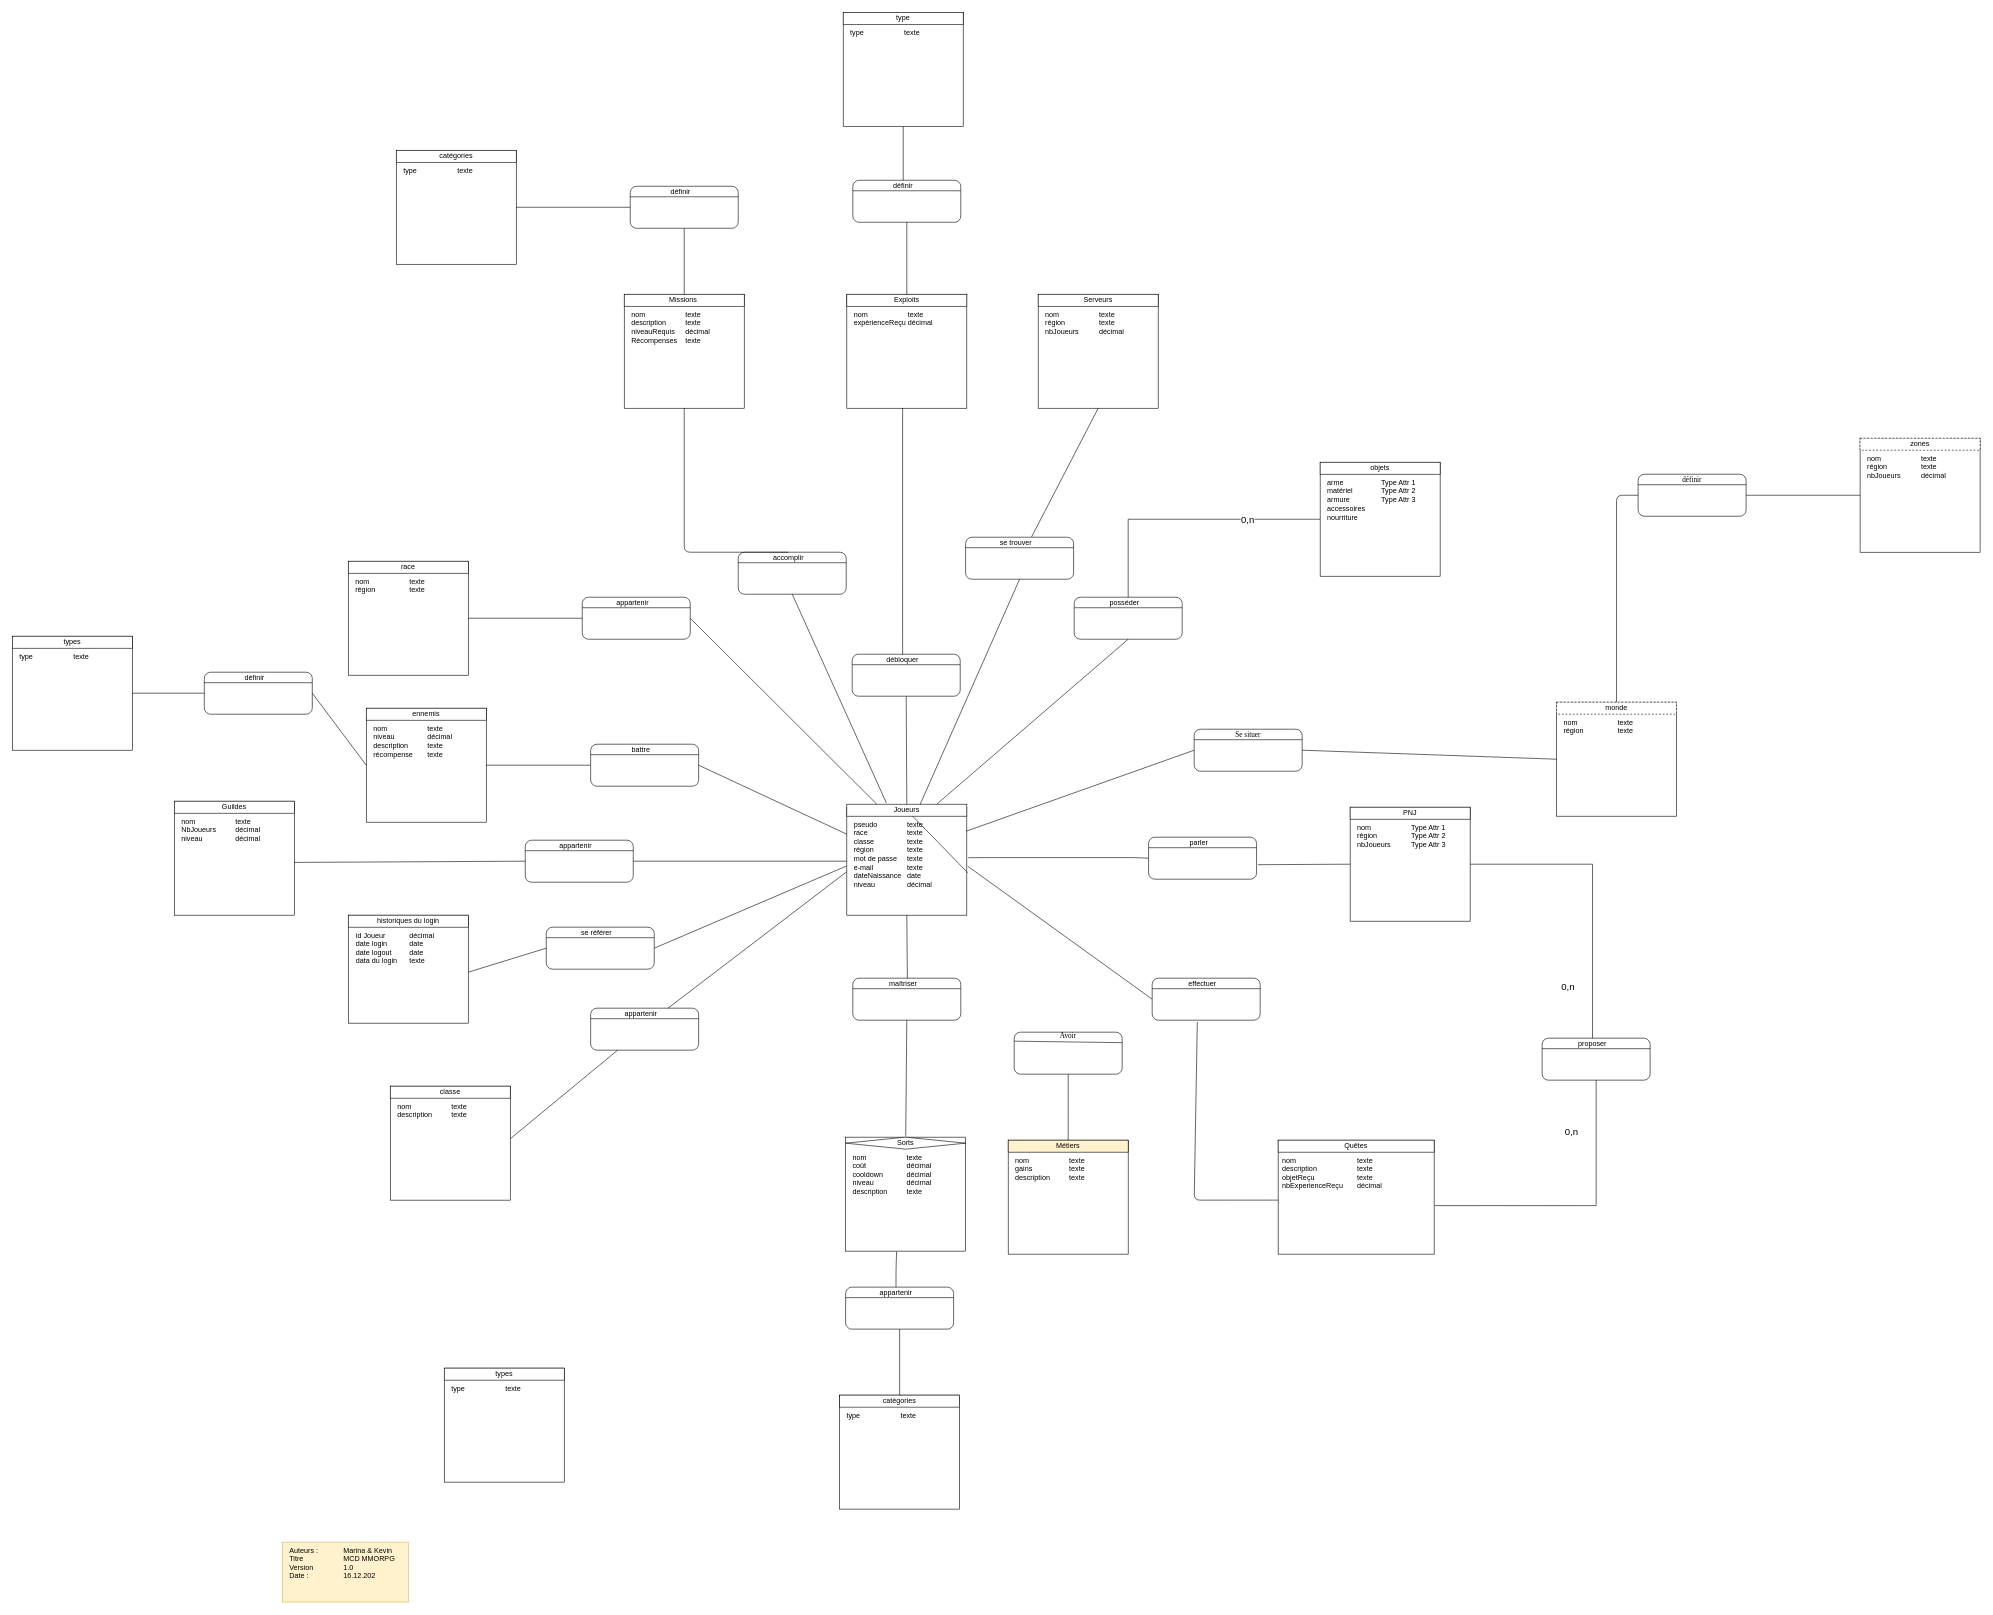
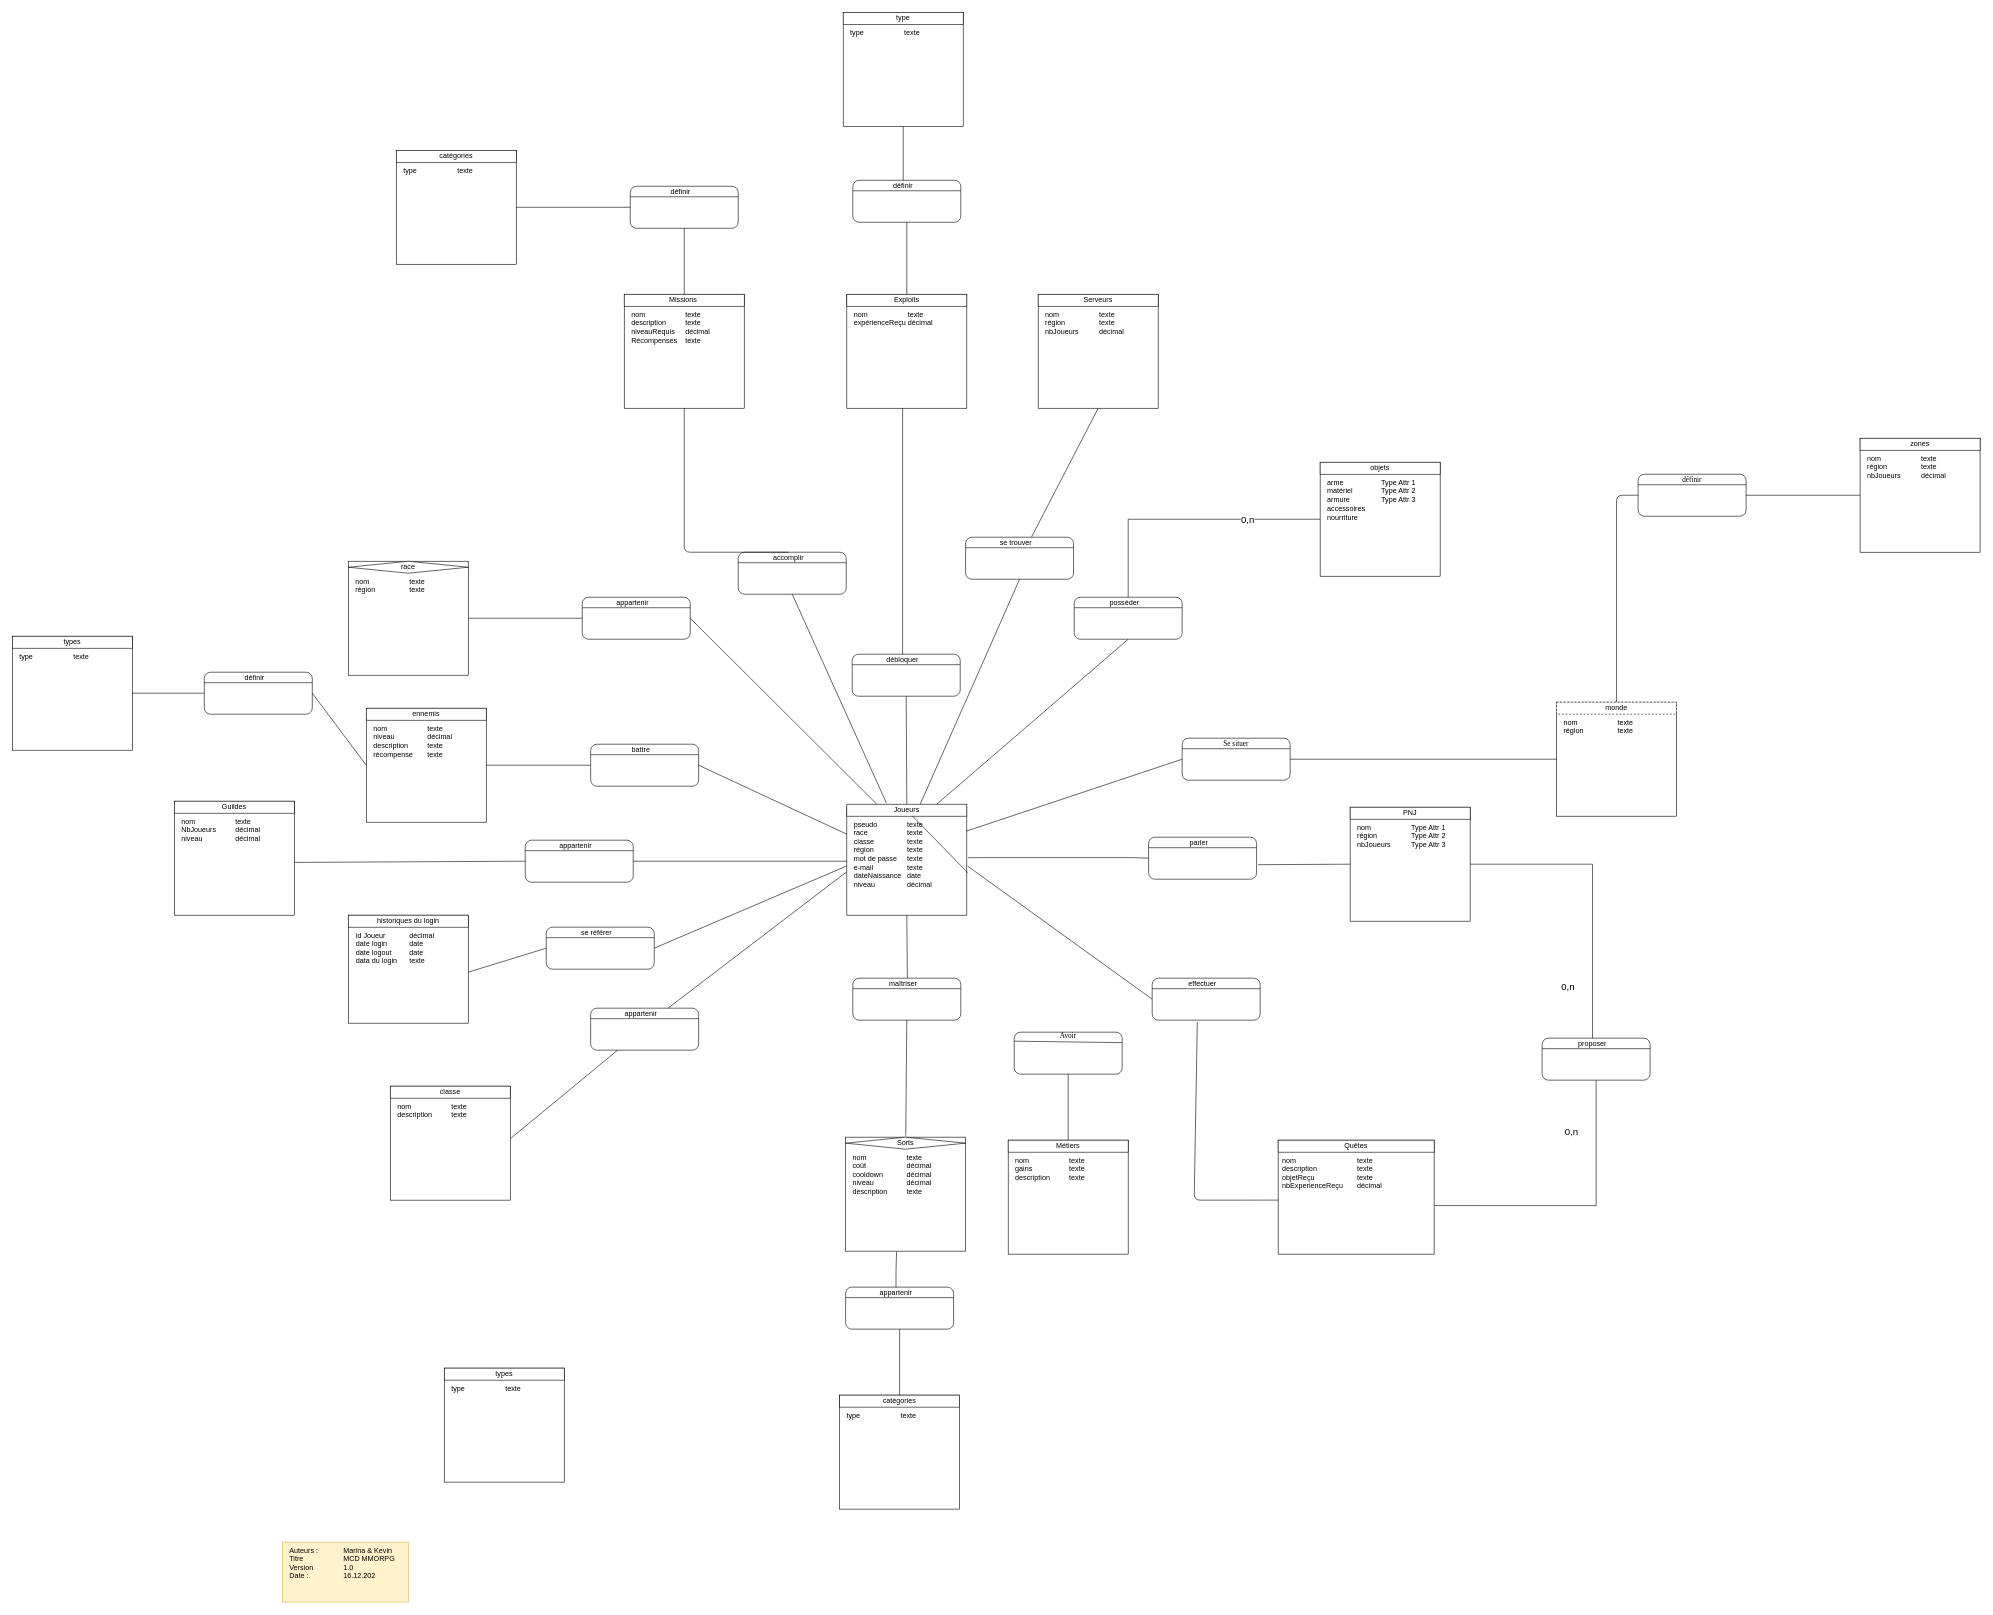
node "zones": style dashed -> solid
node "race": shape rectangle -> diamond
node "Se situer": moved (1248, 750) -> (1236, 759)
node "Métiers": fillcolor #fff2cc -> #ffffff
